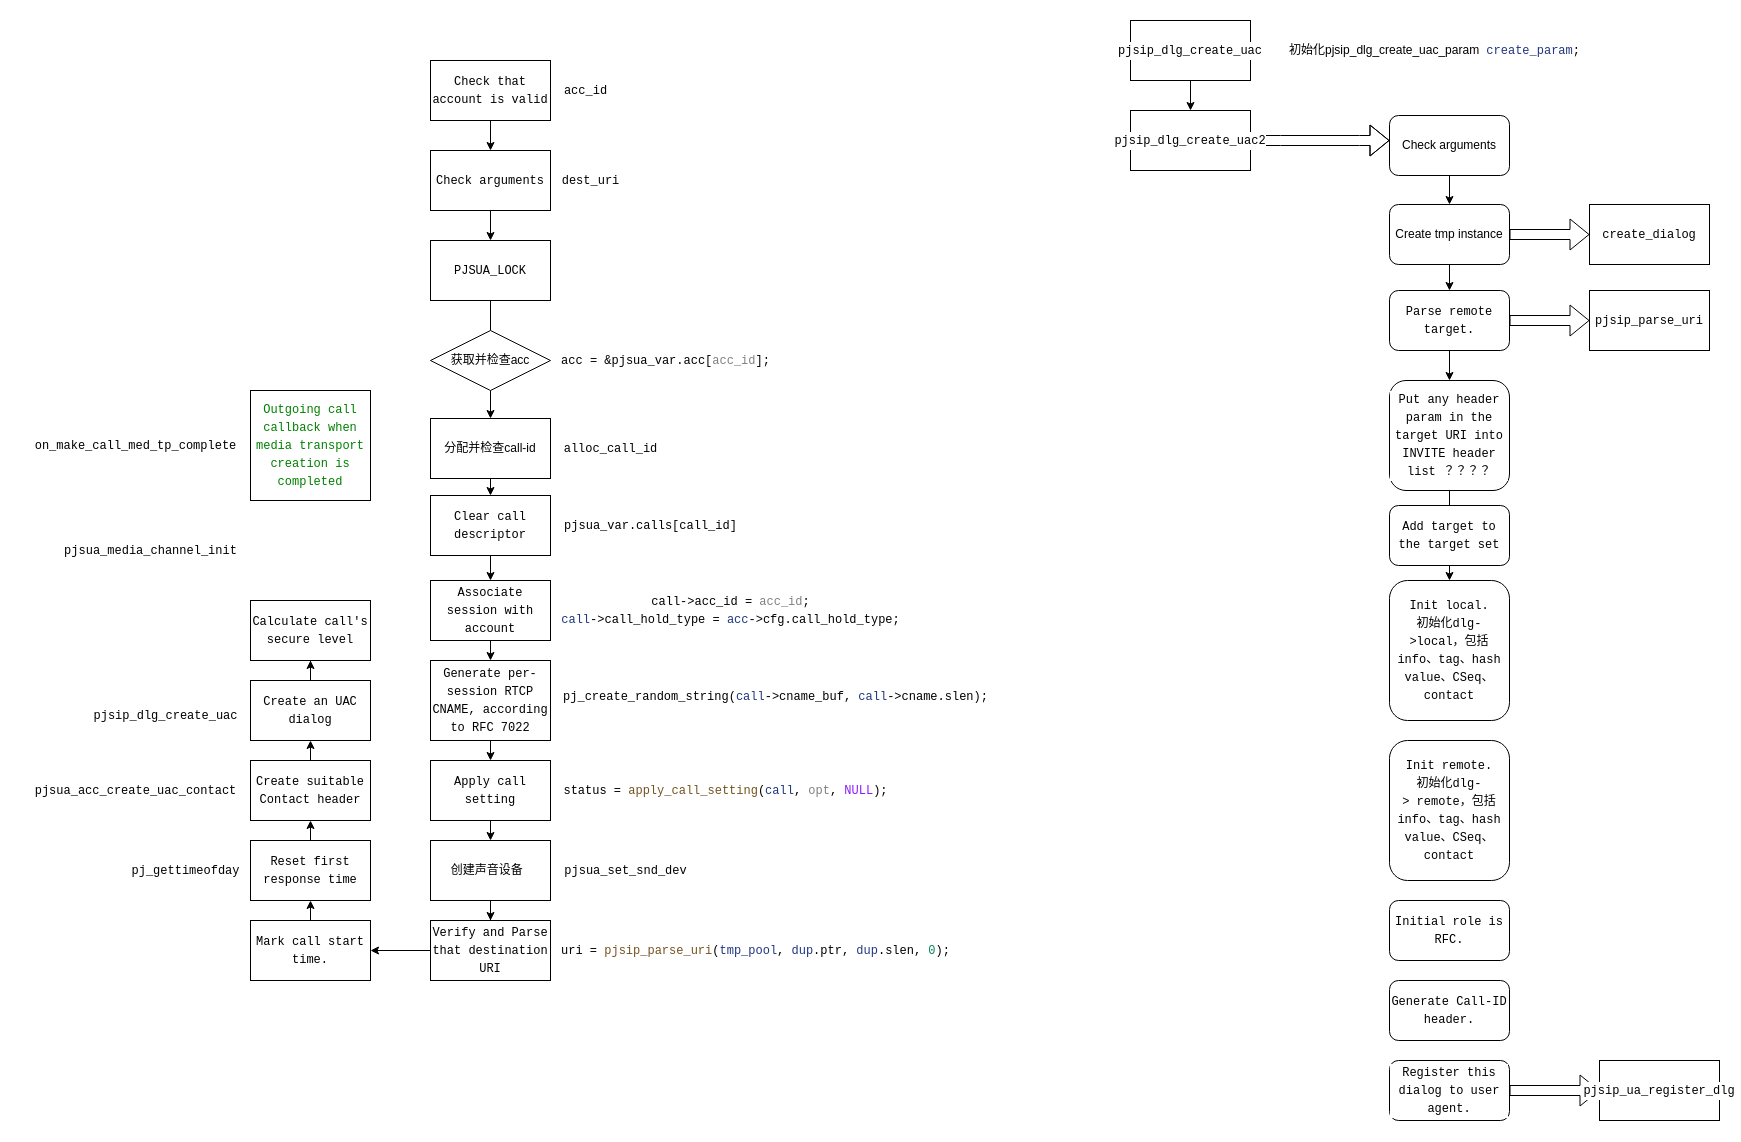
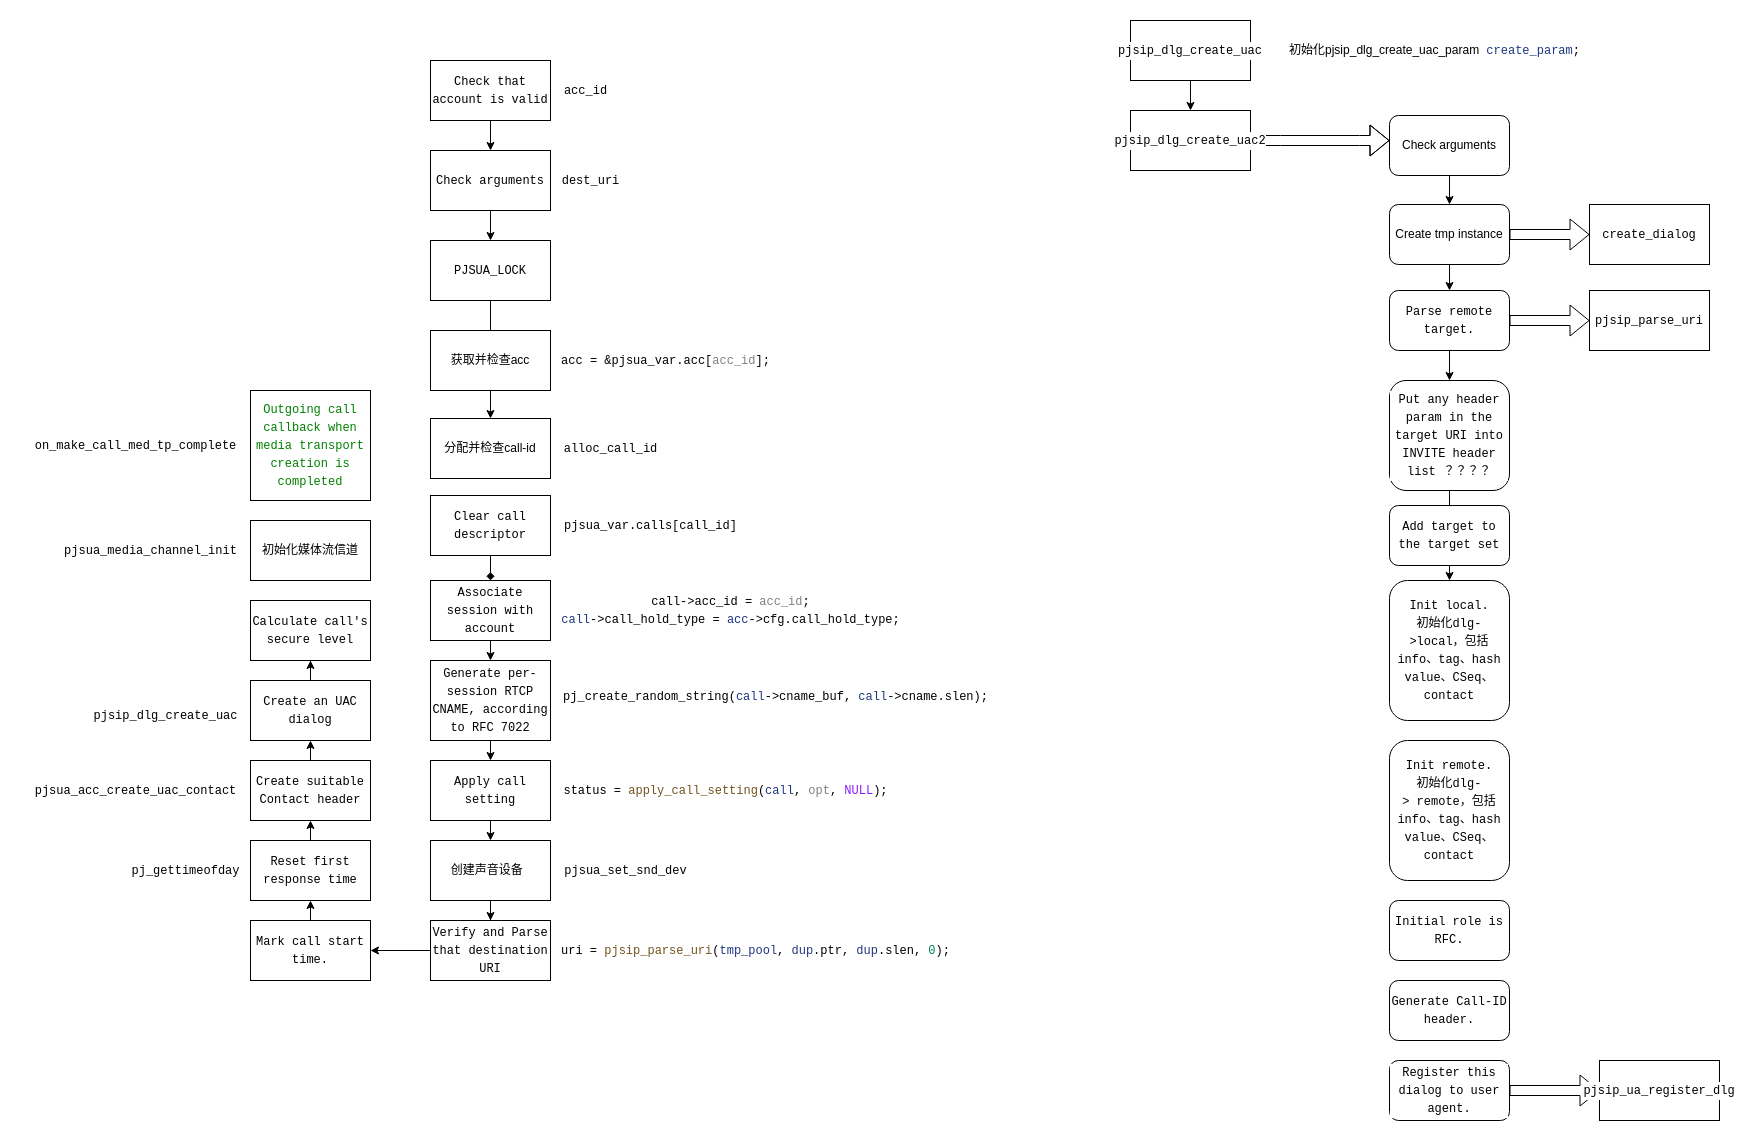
node "获取并检查acc": shape diamond -> rectangle
edge "分配并检查call-id" -> "Clear call descriptor": removed
node "初始化媒体流信道": added
edge "Clear call descriptor" -> "Associate session with account": arrowhead classic -> diamond
